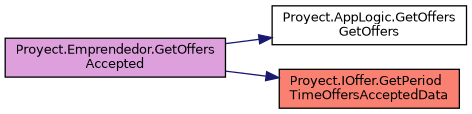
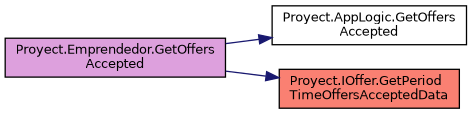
node "Proyect.AppLogic.GetOffers GetOffers": label "Proyect.AppLogic.GetOffers GetOffers" -> "Proyect.AppLogic.GetOffers Accepted"
